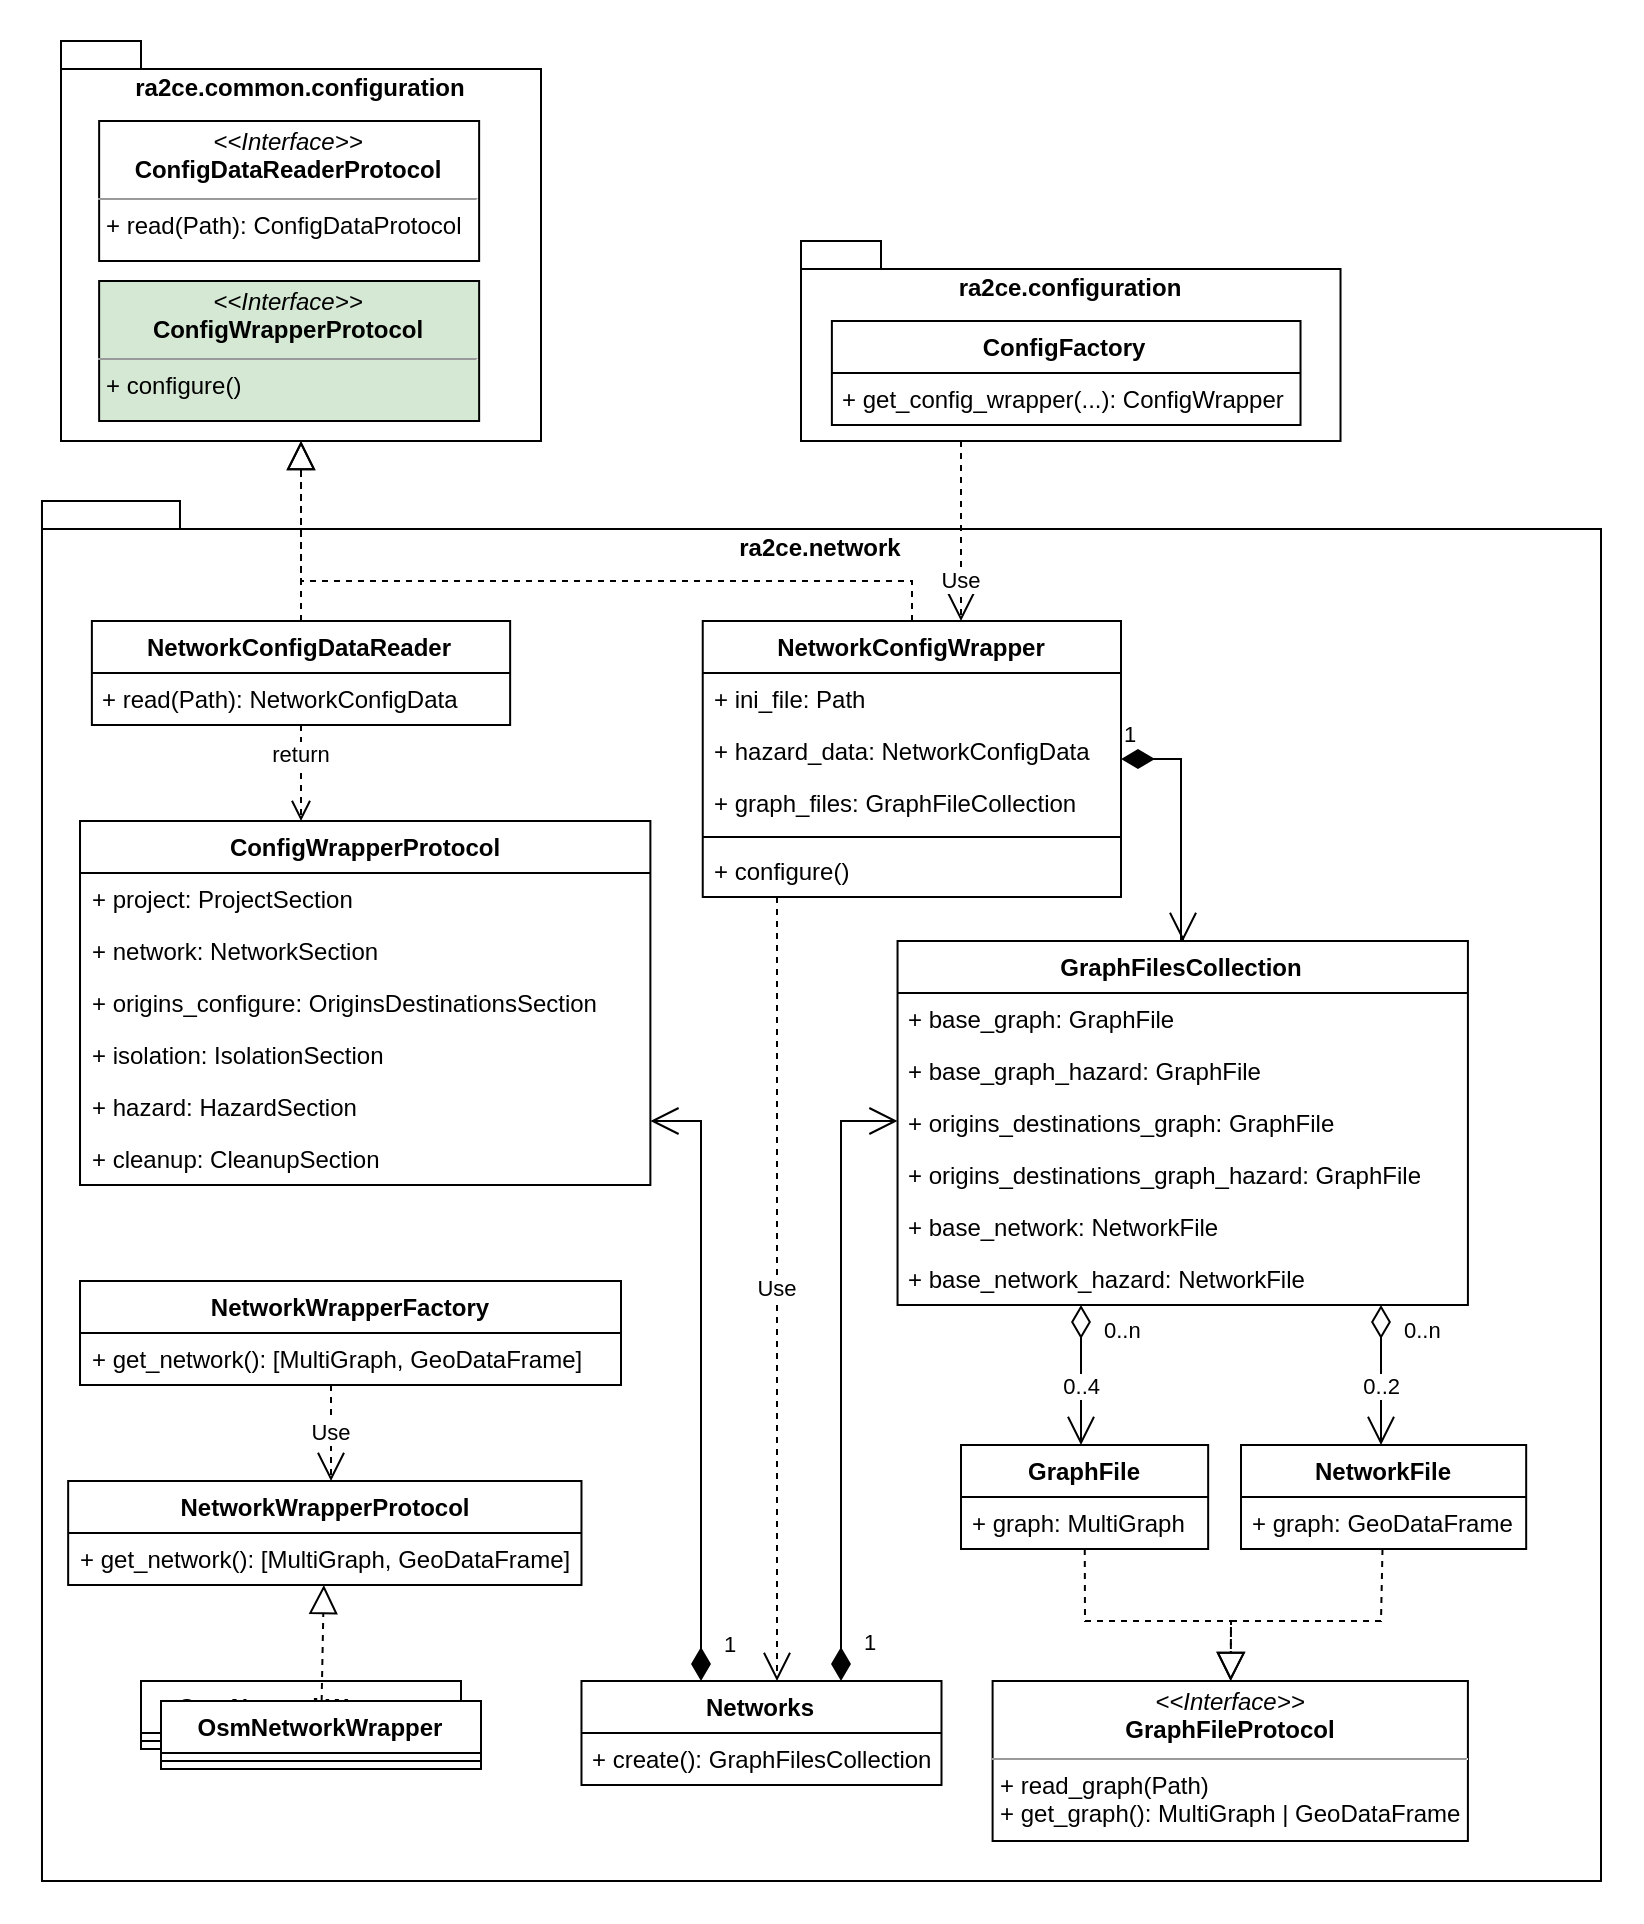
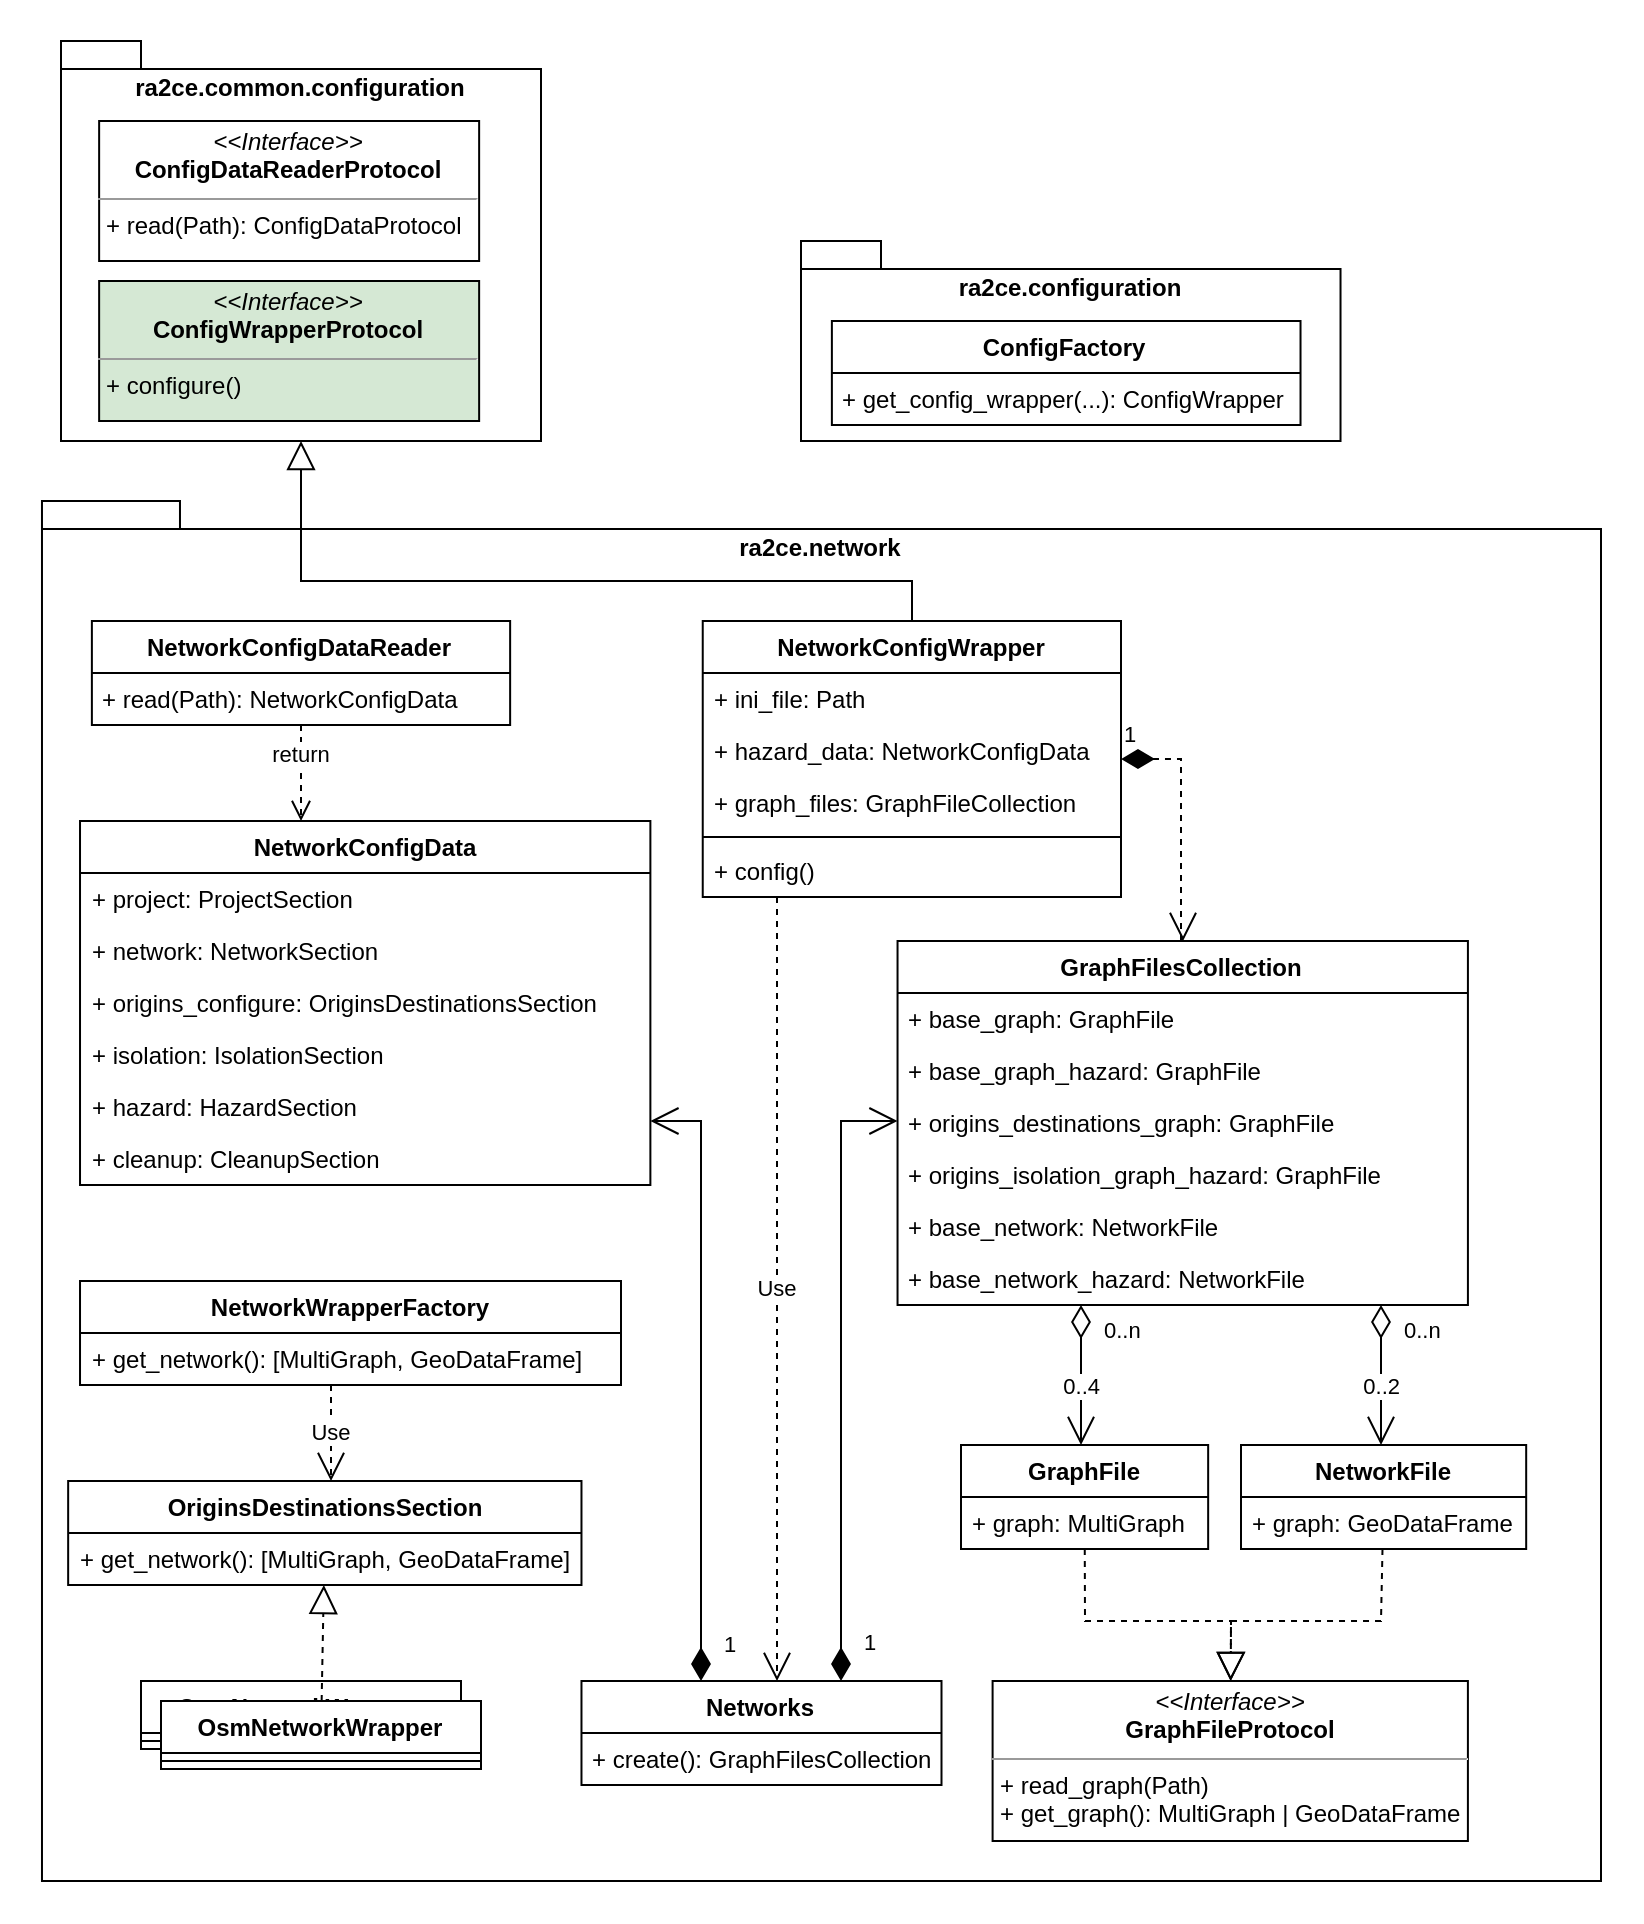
edge "ra2ce.configuration" -> "NetworkConfigWrapper": removed, label "Use"
edge "NetworkConfigWrapper" -> "ra2ce.common.configuration": style dashed -> solid
edge "NetworkConfigDataReader" -> "ra2ce.common.configuration": removed
edge "NetworkConfigWrapper" -- "GraphFilesCollection": style solid -> dashed
node "ConfigWrapperProtocol": label "ConfigWrapperProtocol" -> "NetworkConfigData"
node "+ configure()": label "+ configure()" -> "+ config()"
node "+ origins_destinations_graph_hazard: GraphFile": label "+ origins_destinations_graph_hazard: GraphFile" -> "+ origins_isolation_graph_hazard: GraphFile"
node "NetworkWrapperProtocol": label "NetworkWrapperProtocol" -> "OriginsDestinationsSection"
